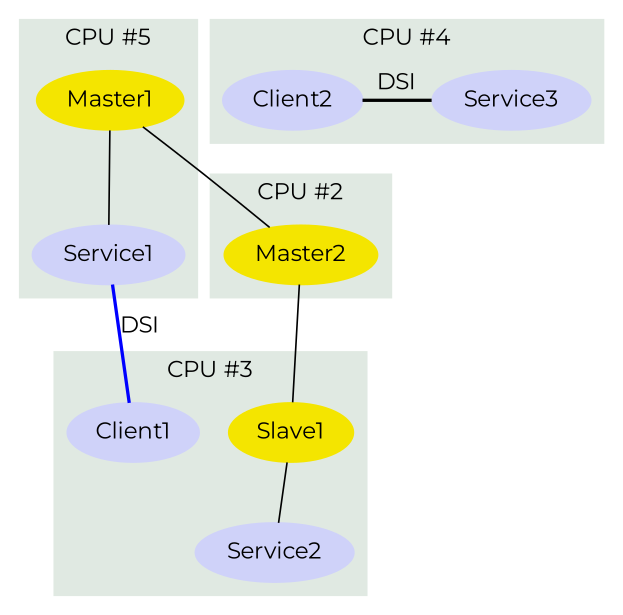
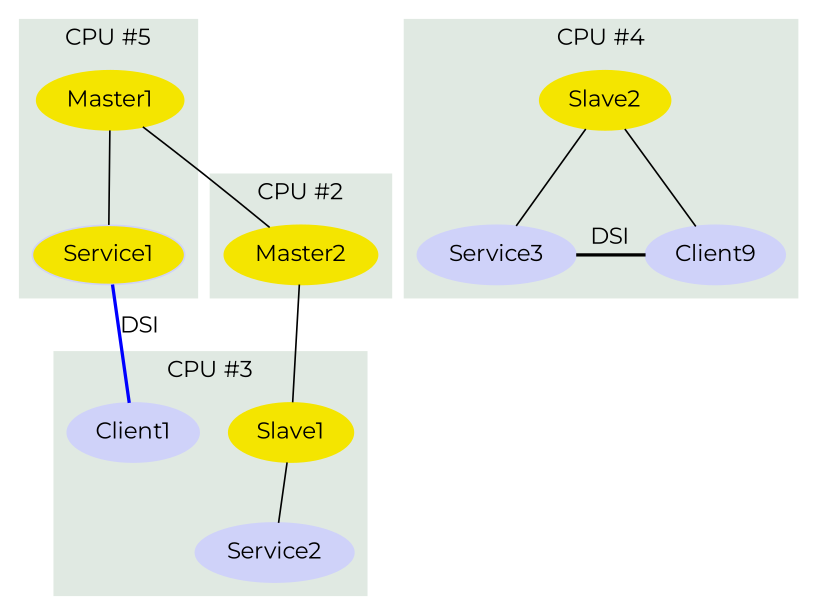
node "Client2": label "Client2" -> "Client9"
node "Slave2": added
node "Service1": fillcolor #cfd2f9 -> #f4e500
